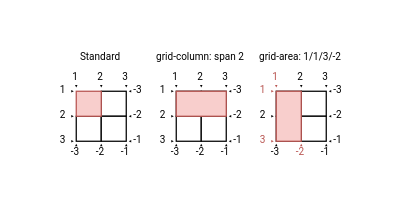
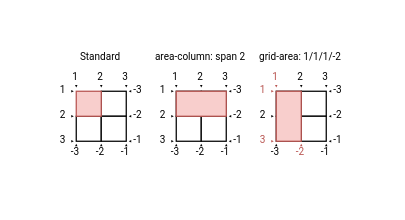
node "grid-column: span 2": label "grid-column: span 2" -> "area-column: span 2"
node "grid-area: 1/1/3/-2": label "grid-area: 1/1/3/-2" -> "grid-area: 1/1/1/-2"
